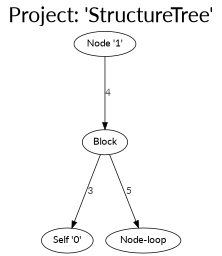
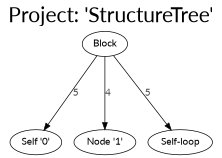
edge "Node '1'" -> "Block": reversed
edge "Block" -> "Self '0'": label "3" -> "5"
node "Node-loop": label "Node-loop" -> "Self-loop"
